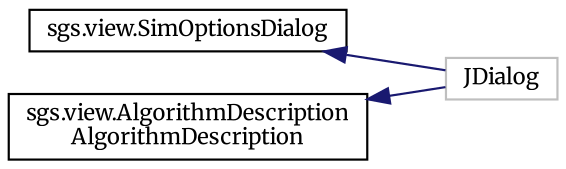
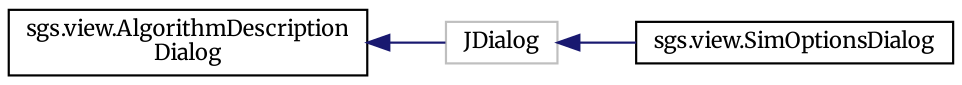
edge "JDialog" -> "sgs.view.SimOptionsDialog": reversed
node "sgs.view.AlgorithmDescription AlgorithmDescription": label "sgs.view.AlgorithmDescription AlgorithmDescription" -> "sgs.view.AlgorithmDescription Dialog"
